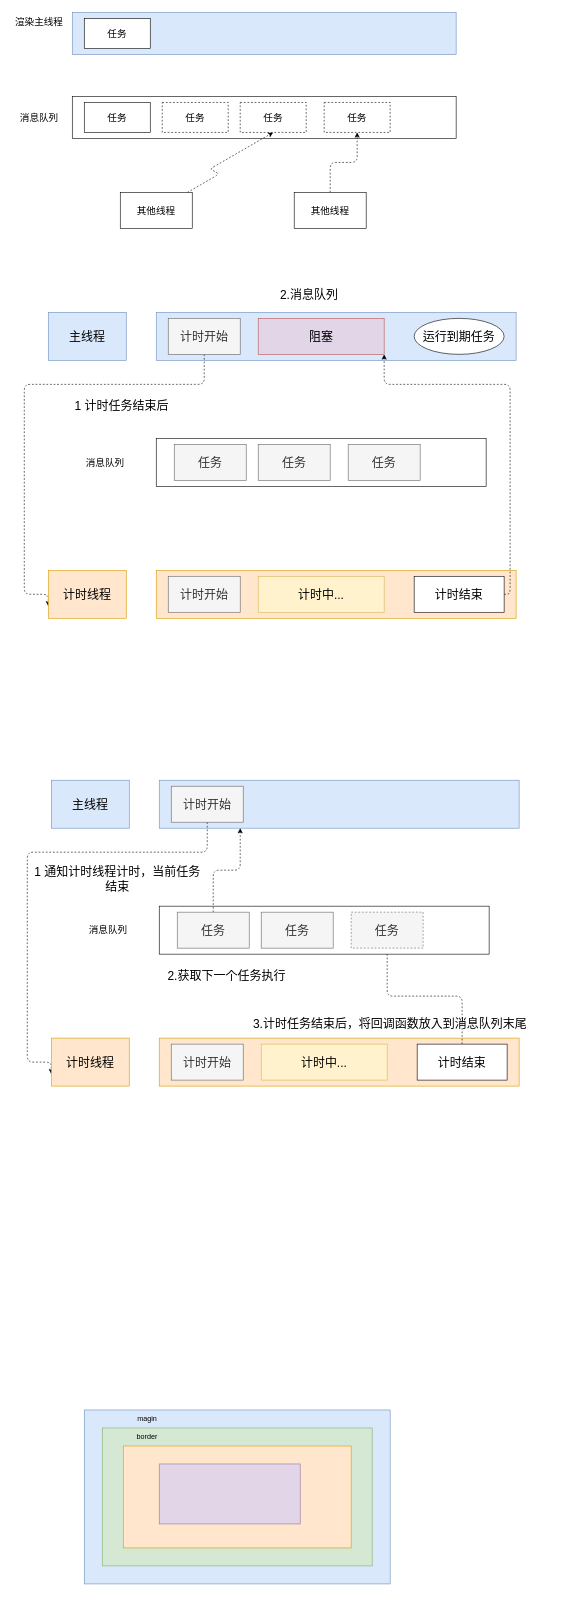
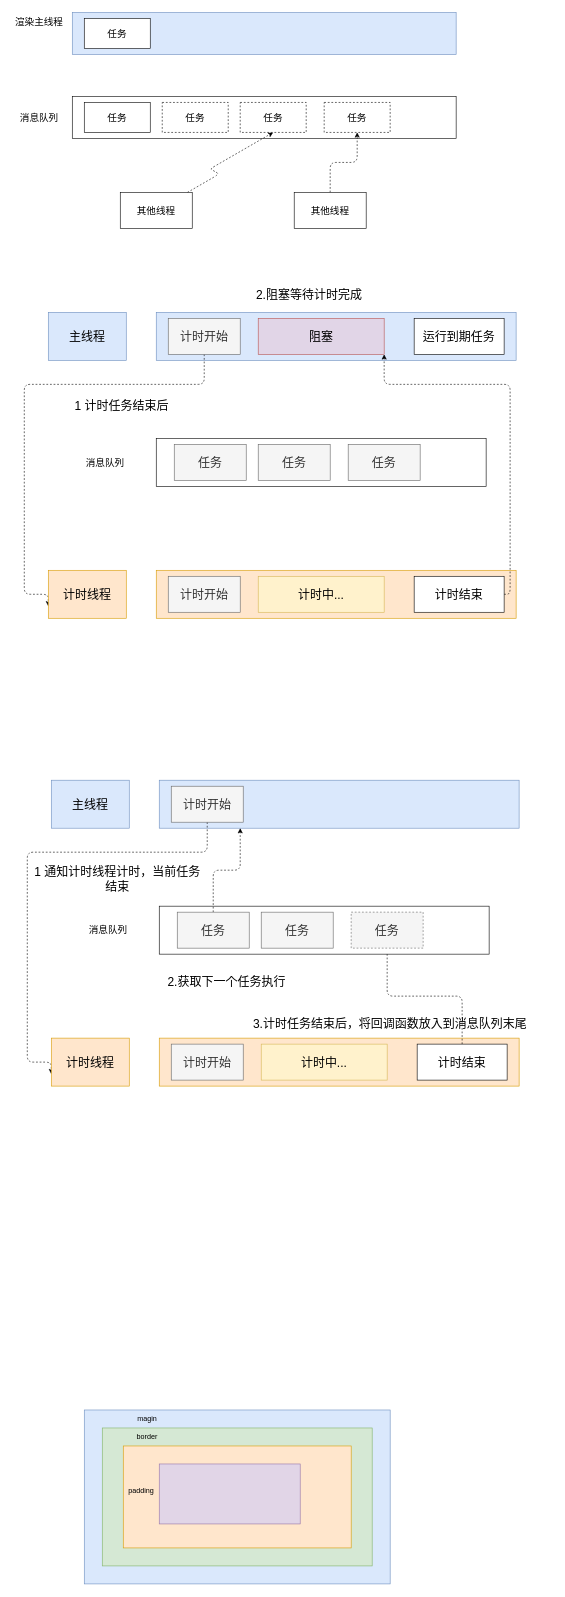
node "2.消息队列": label "2.消息队列" -> "2.阻塞等待计时完成"
node "运行到期任务": shape ellipse -> rectangle
node "2.获取下一个任务执行": moved (227, 975) -> (227, 981)
node "padding": added
